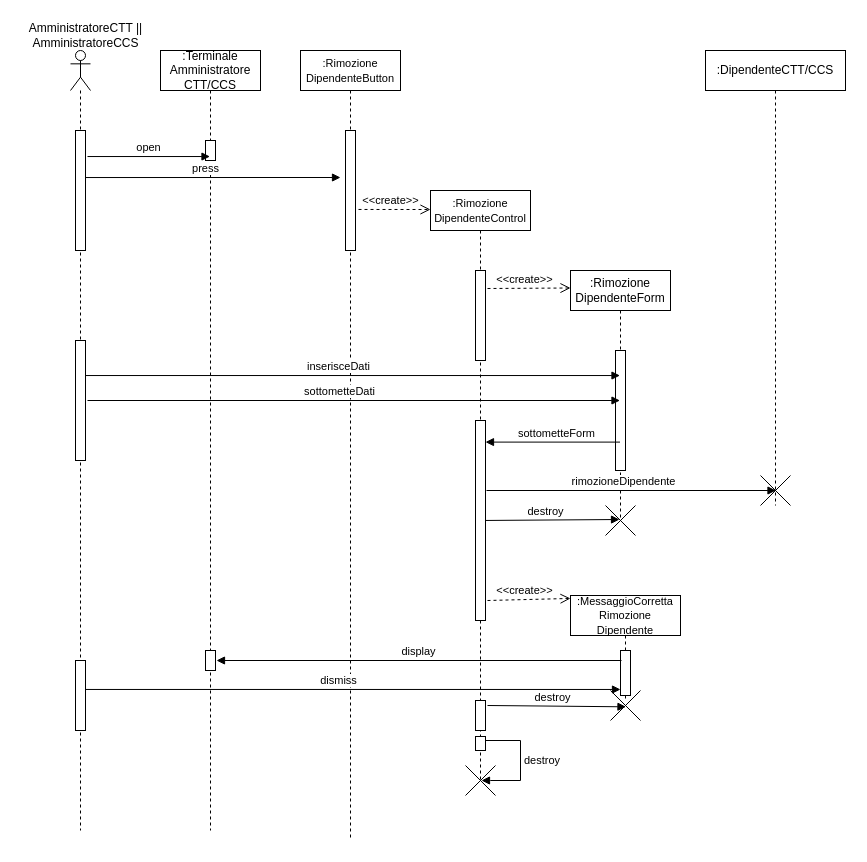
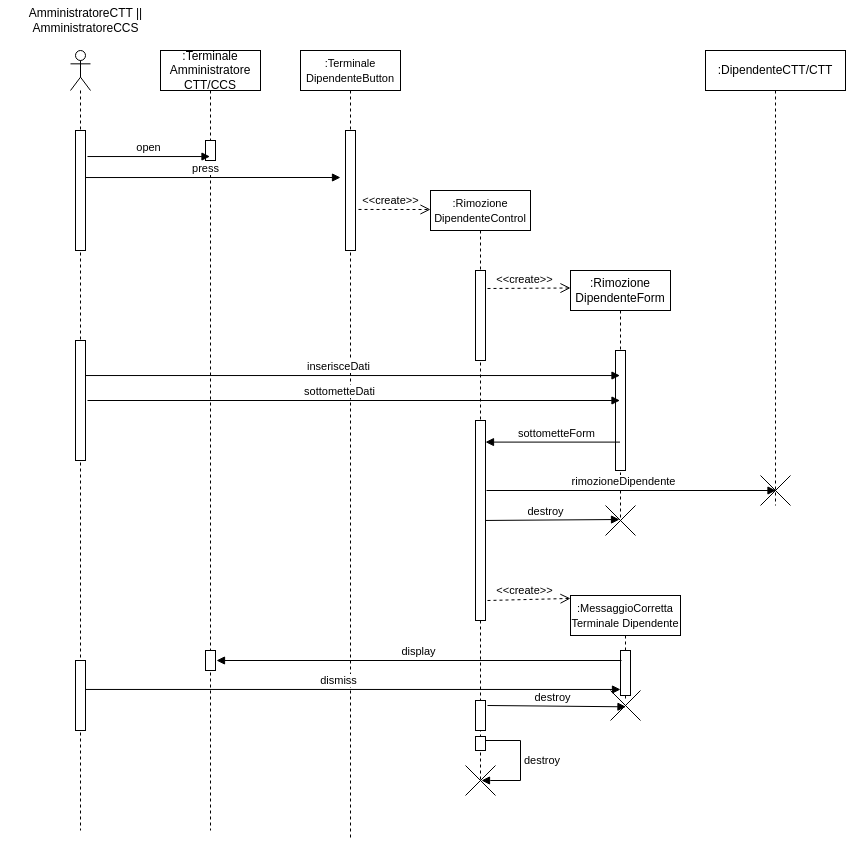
node "AmministratoreCTT || AmministratoreCCS": moved (86, 36) -> (86, 21)
node ":Rimozione DipendenteButton": label ":Rimozione DipendenteButton" -> ":Terminale DipendenteButton"
node ":DipendenteCTT/CCS": label ":DipendenteCTT/CCS" -> ":DipendenteCTT/CTT"
node ":MessaggioCorretta Rimozione Dipendente": label ":MessaggioCorretta Rimozione Dipendente" -> ":MessaggioCorretta Terminale Dipendente"
